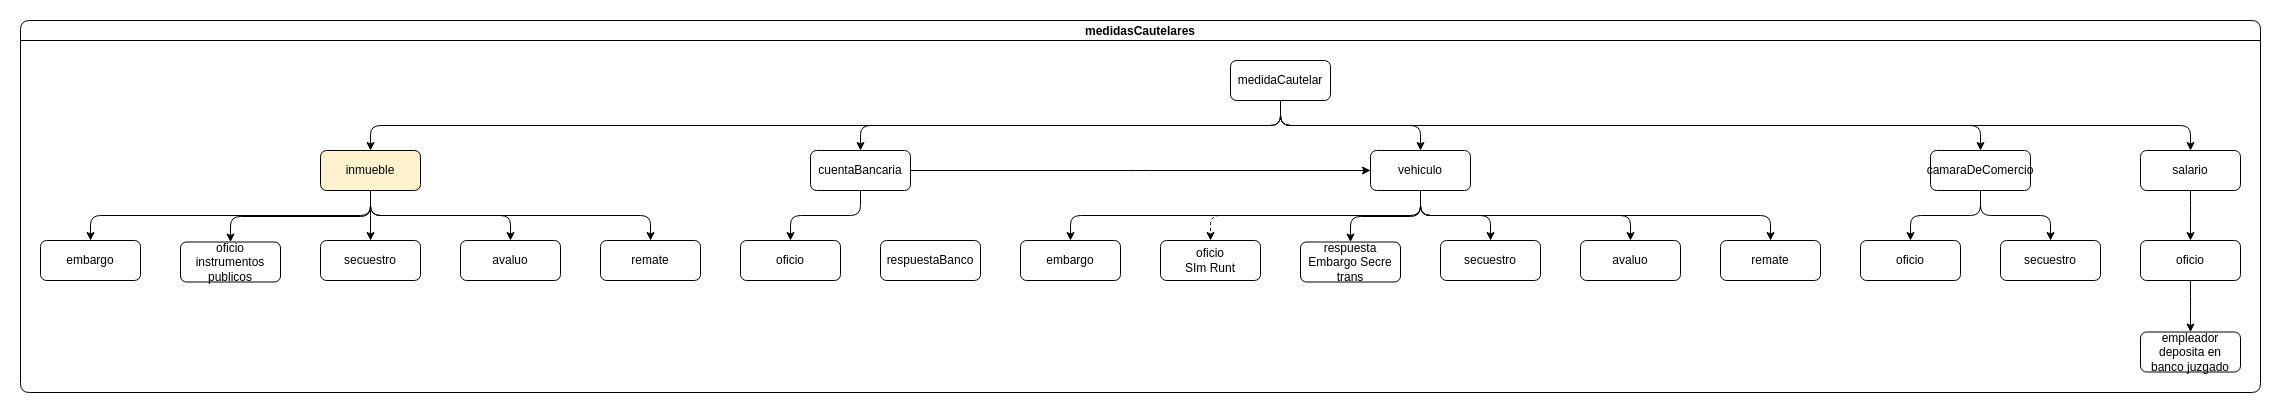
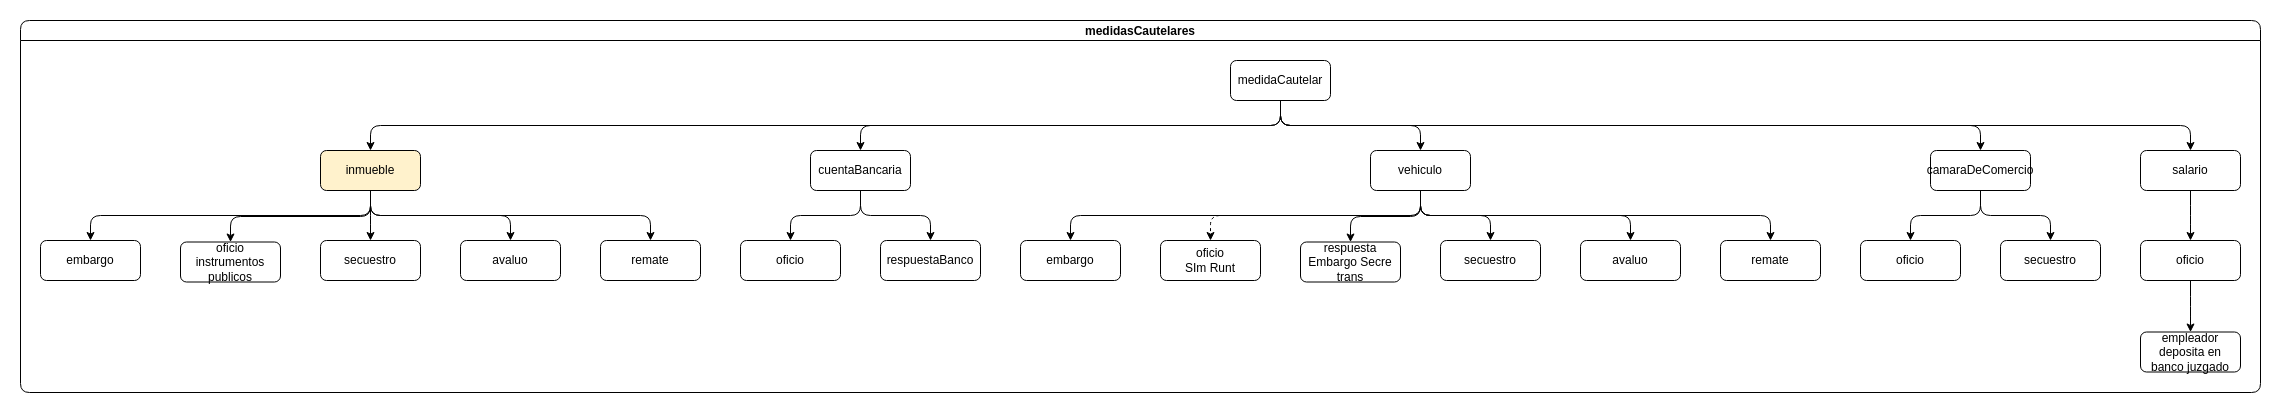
edge "cuentaBancaria" -> "vehiculo": now "cuentaBancaria" -> "respuestaBanco"
